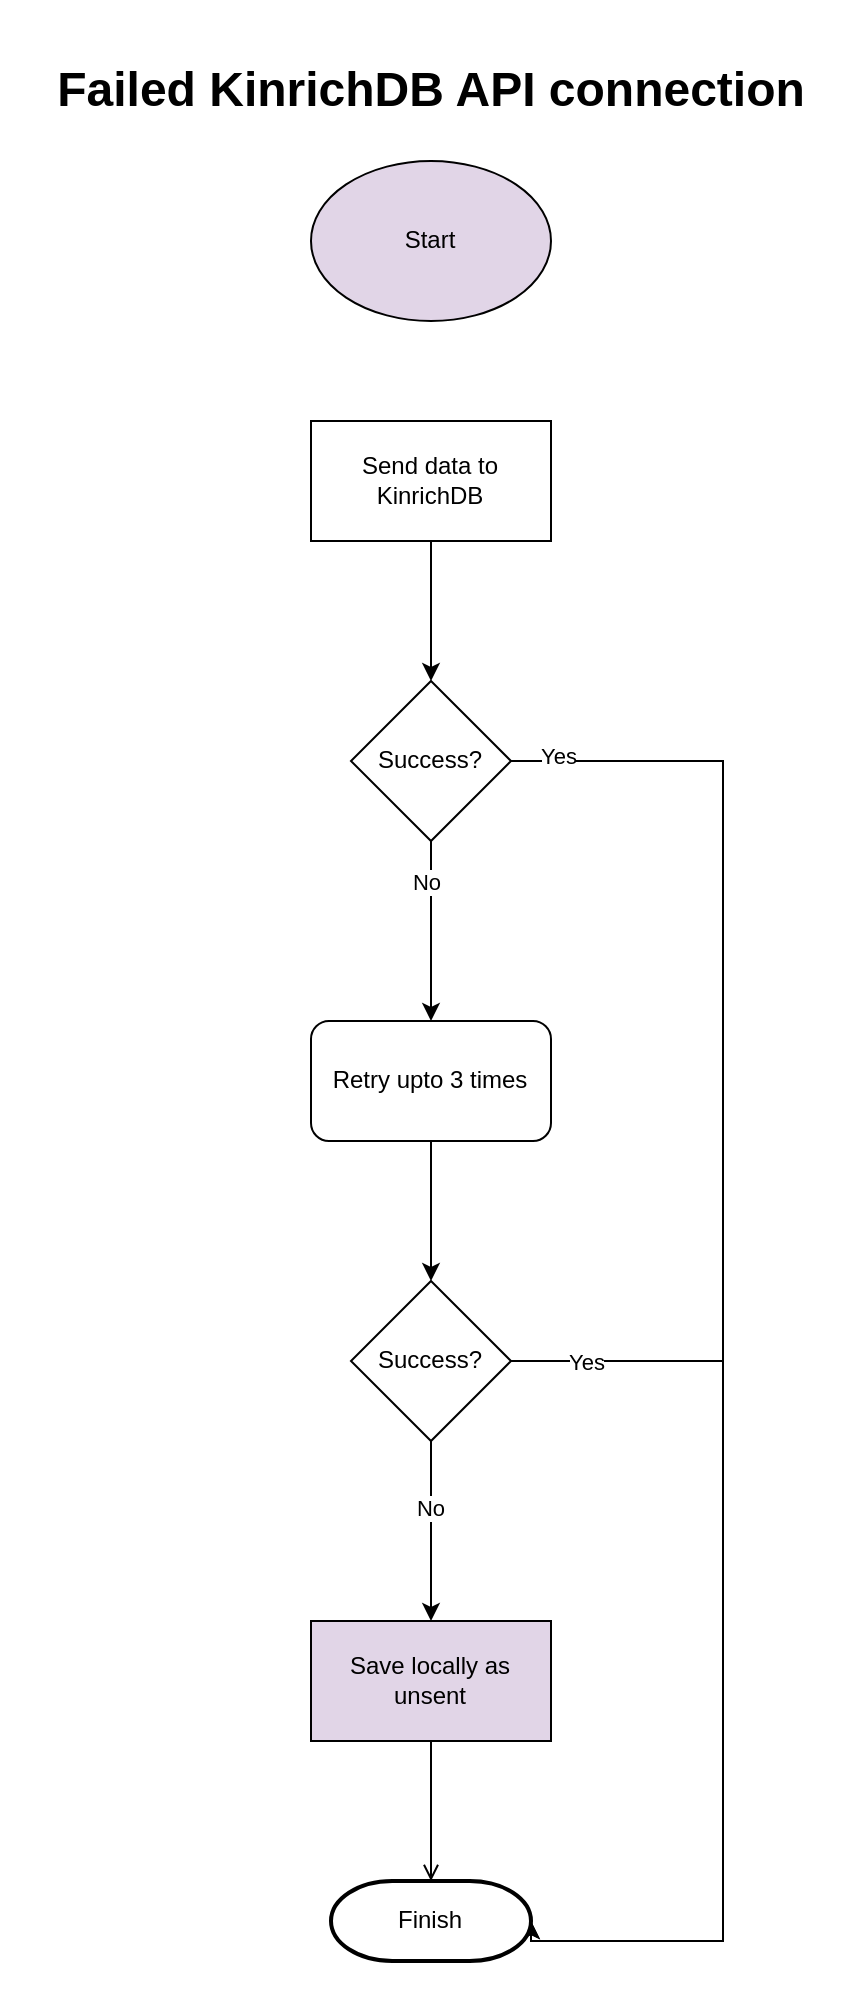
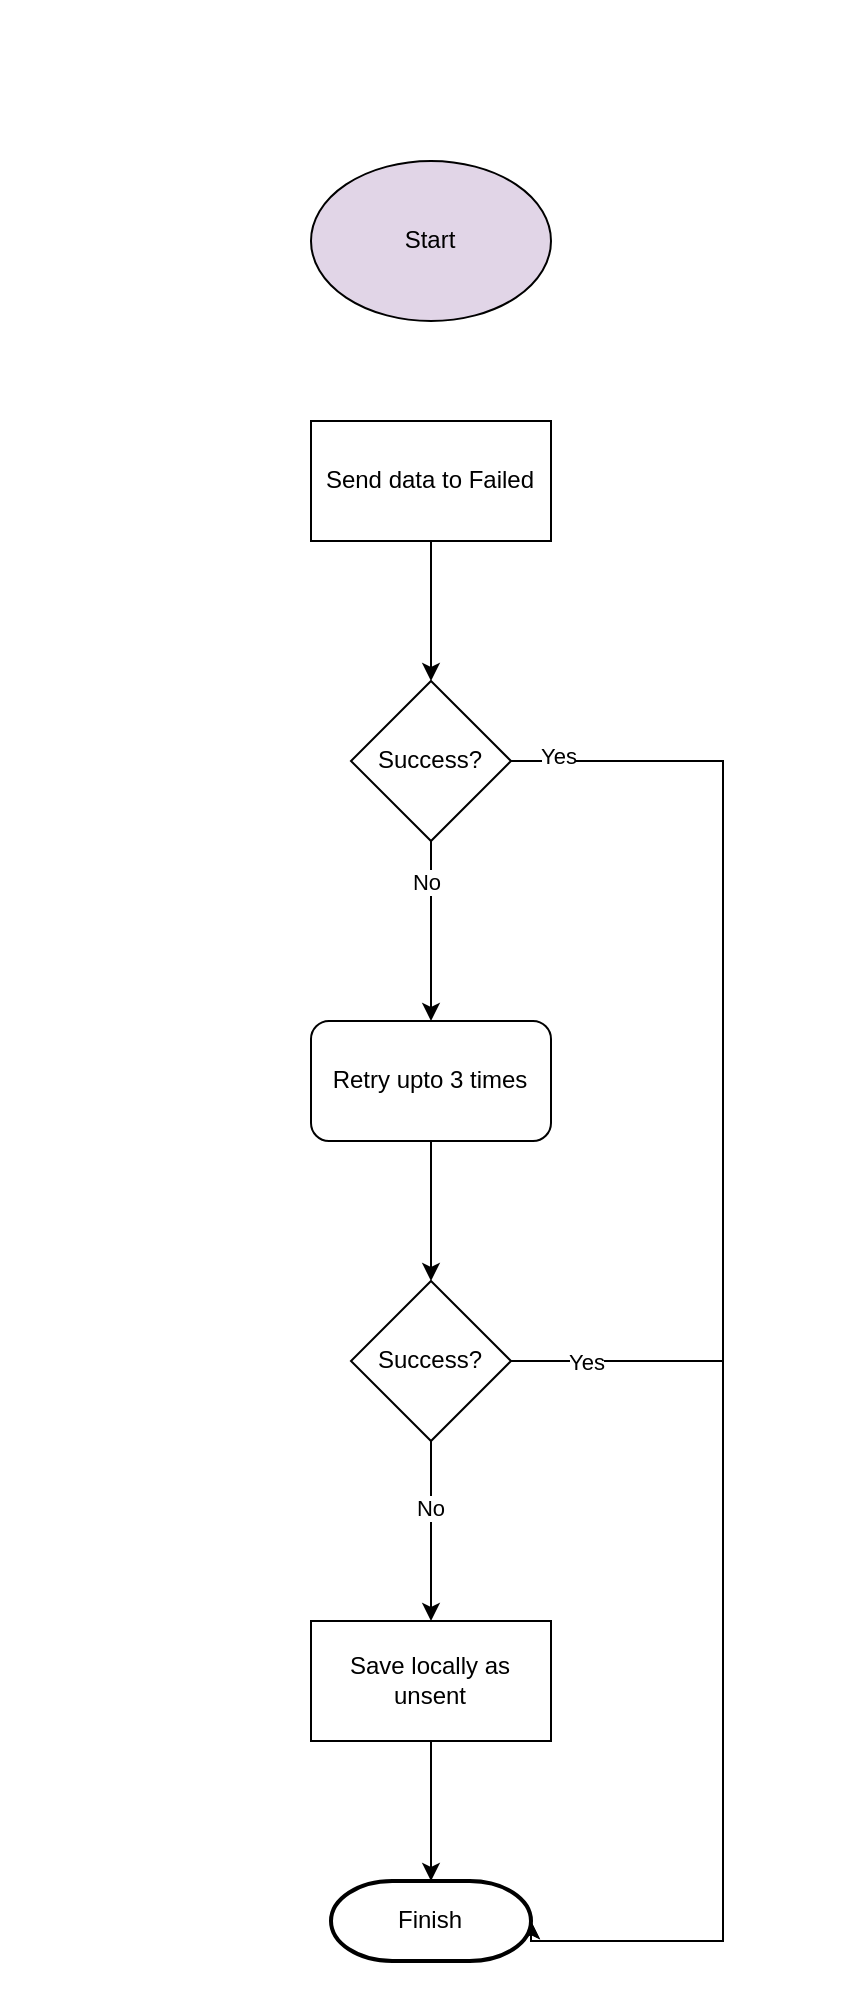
node "Failed KinrichDB API connection": removed
node "Send data to KinrichDB": label "Send data to KinrichDB" -> "Send data to Failed"
node "Save locally as unsent": fillcolor #e1d5e7 -> #ffffff
edge "Save locally as unsent" -> "Finish": arrowhead open -> classic
